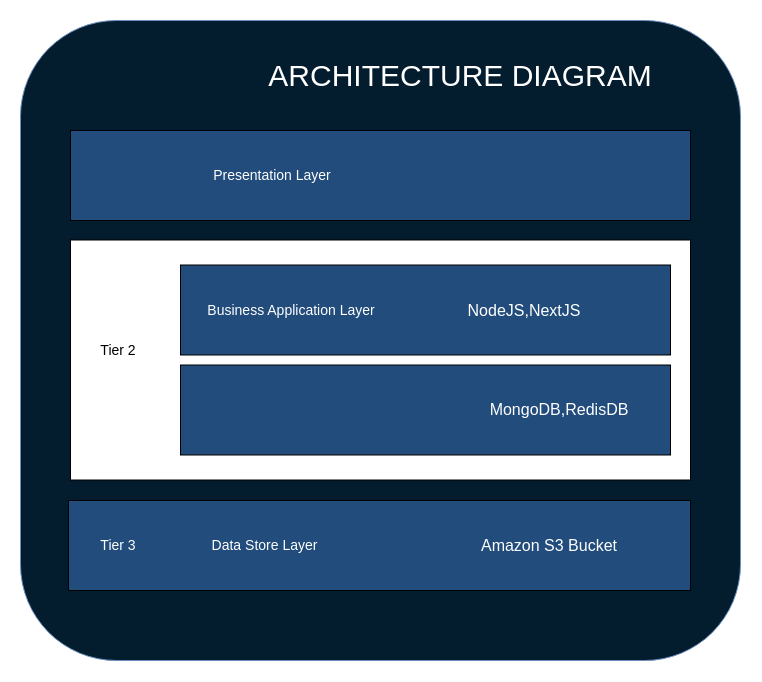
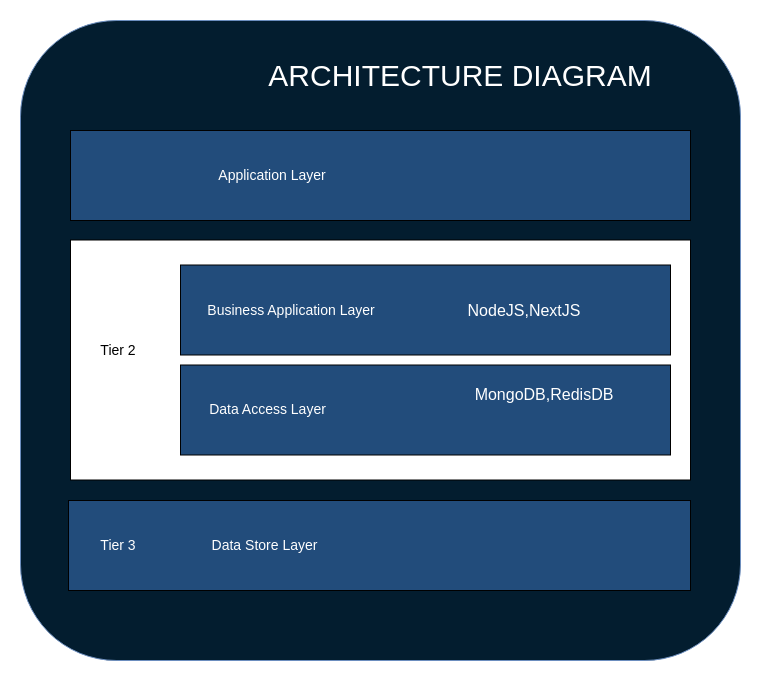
node "Presentation Layer": label "Presentation Layer" -> "Application Layer"
node "Data Access Layer": added
node "MongoDB,RedisDB": moved (560, 410) -> (545, 395)
node "Amazon S3 Bucket": removed
